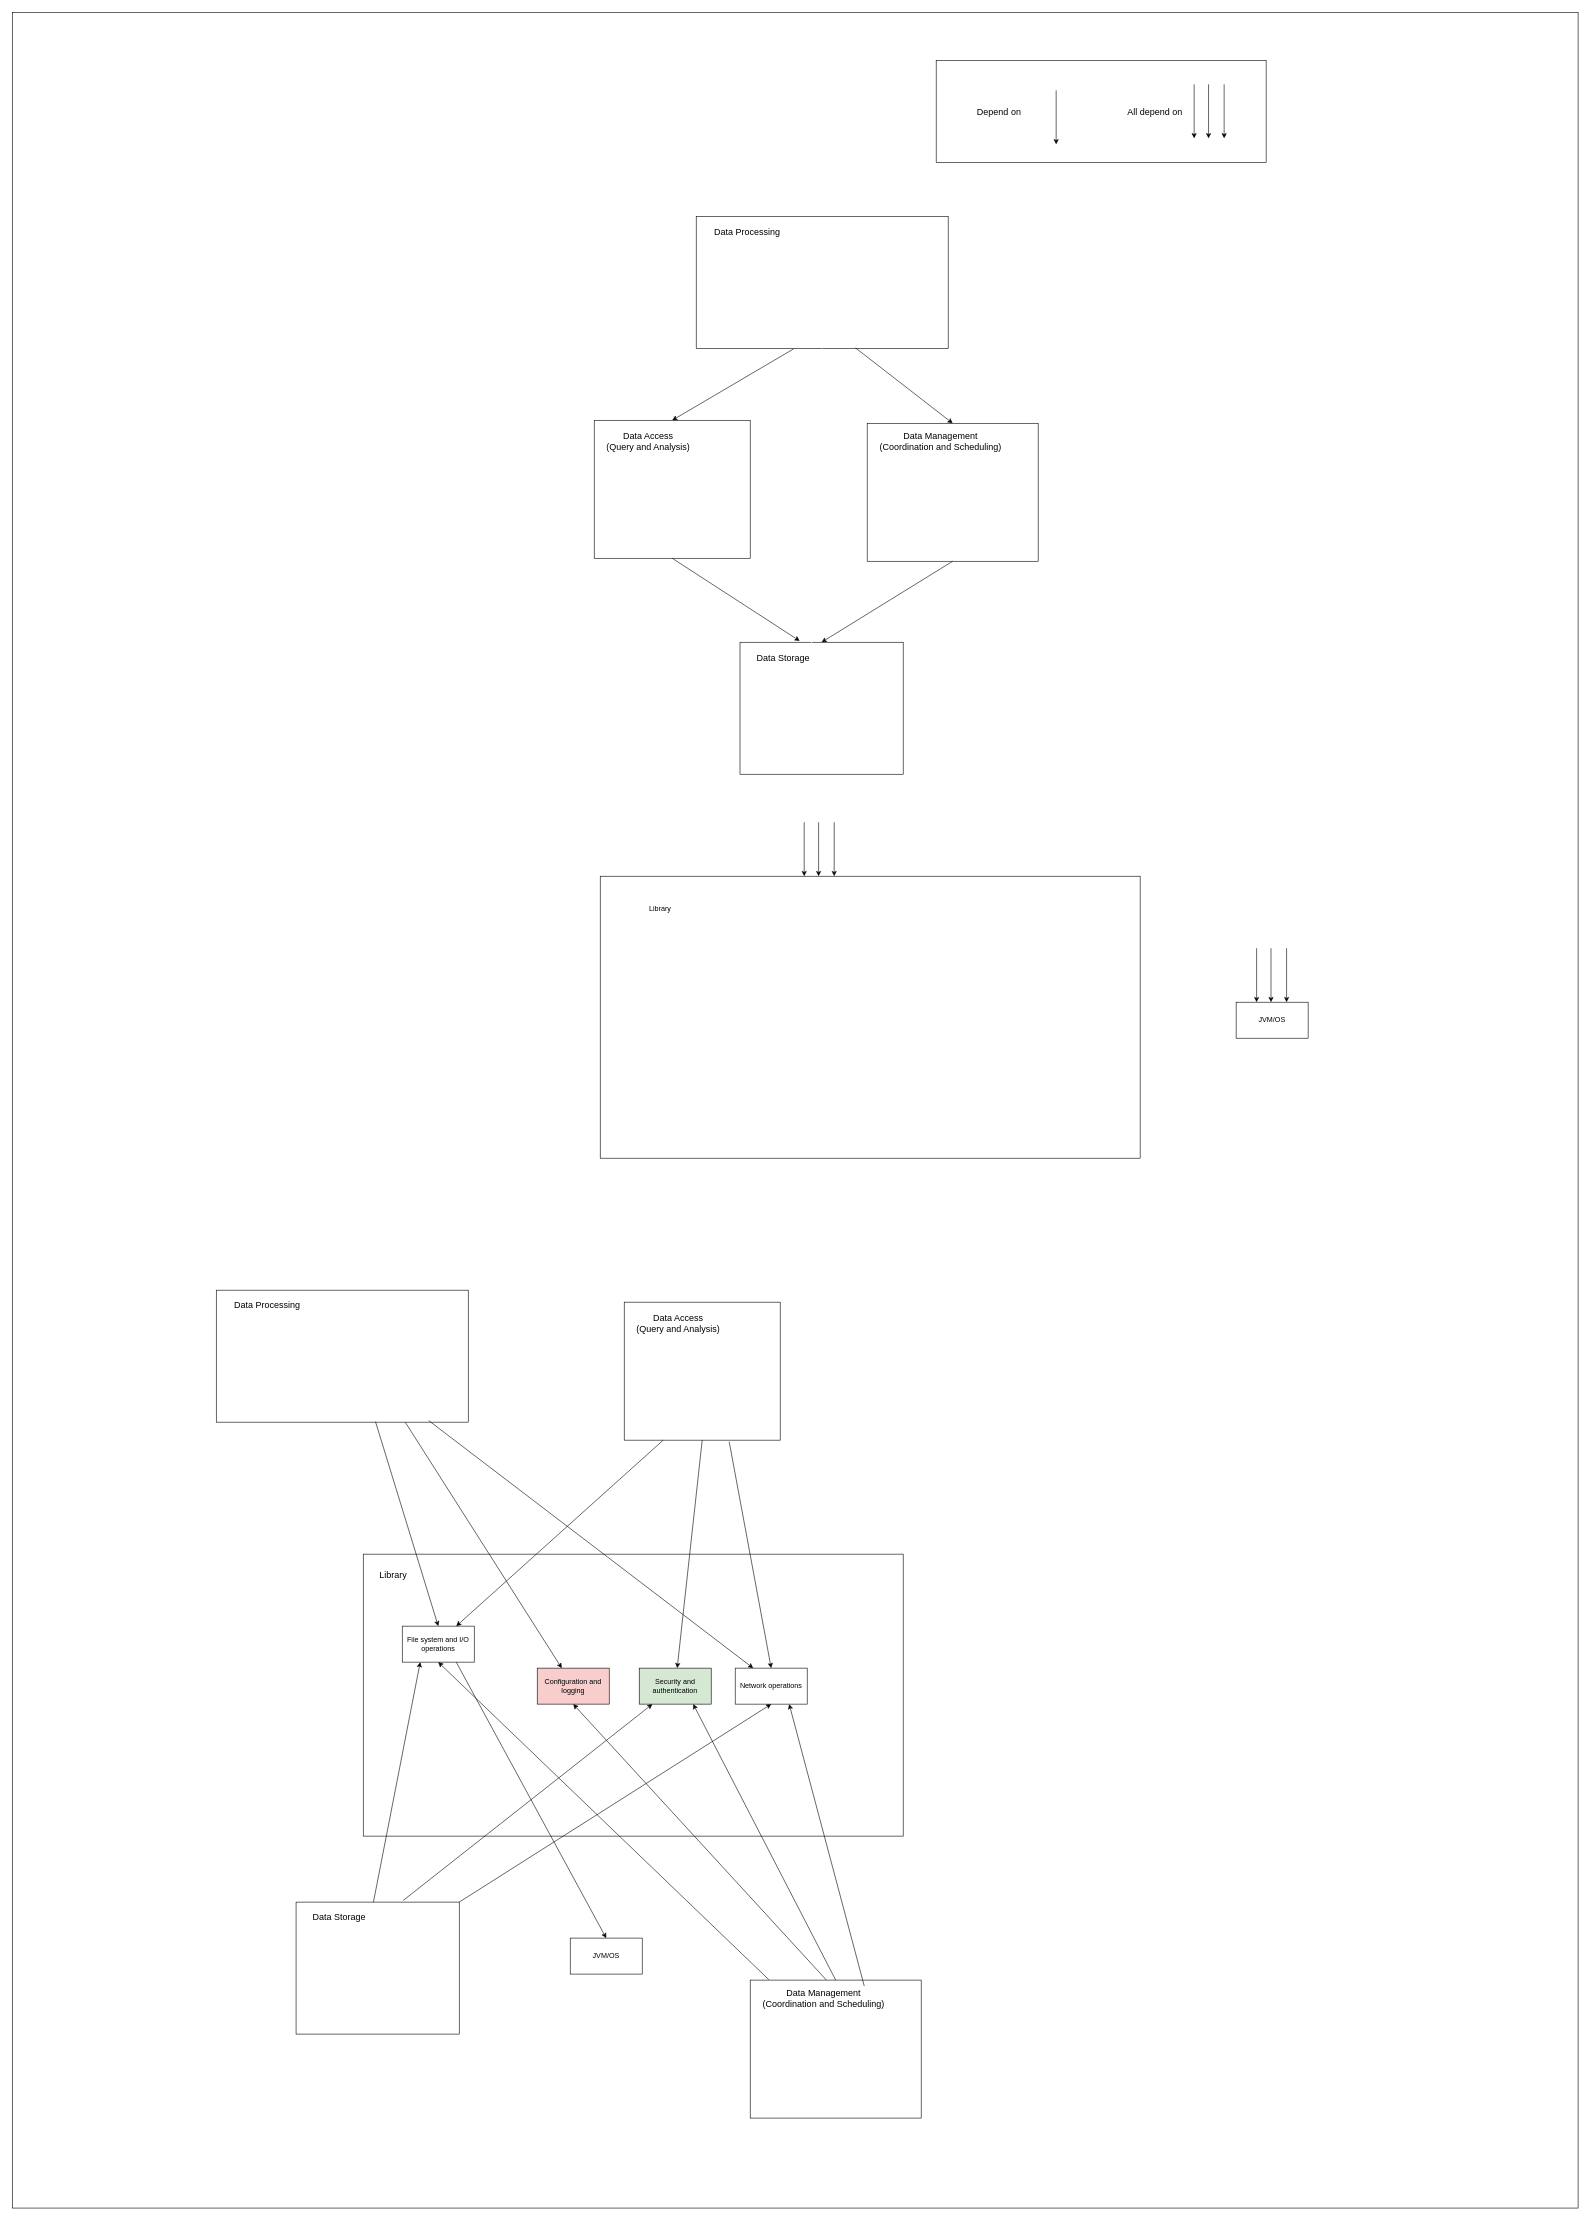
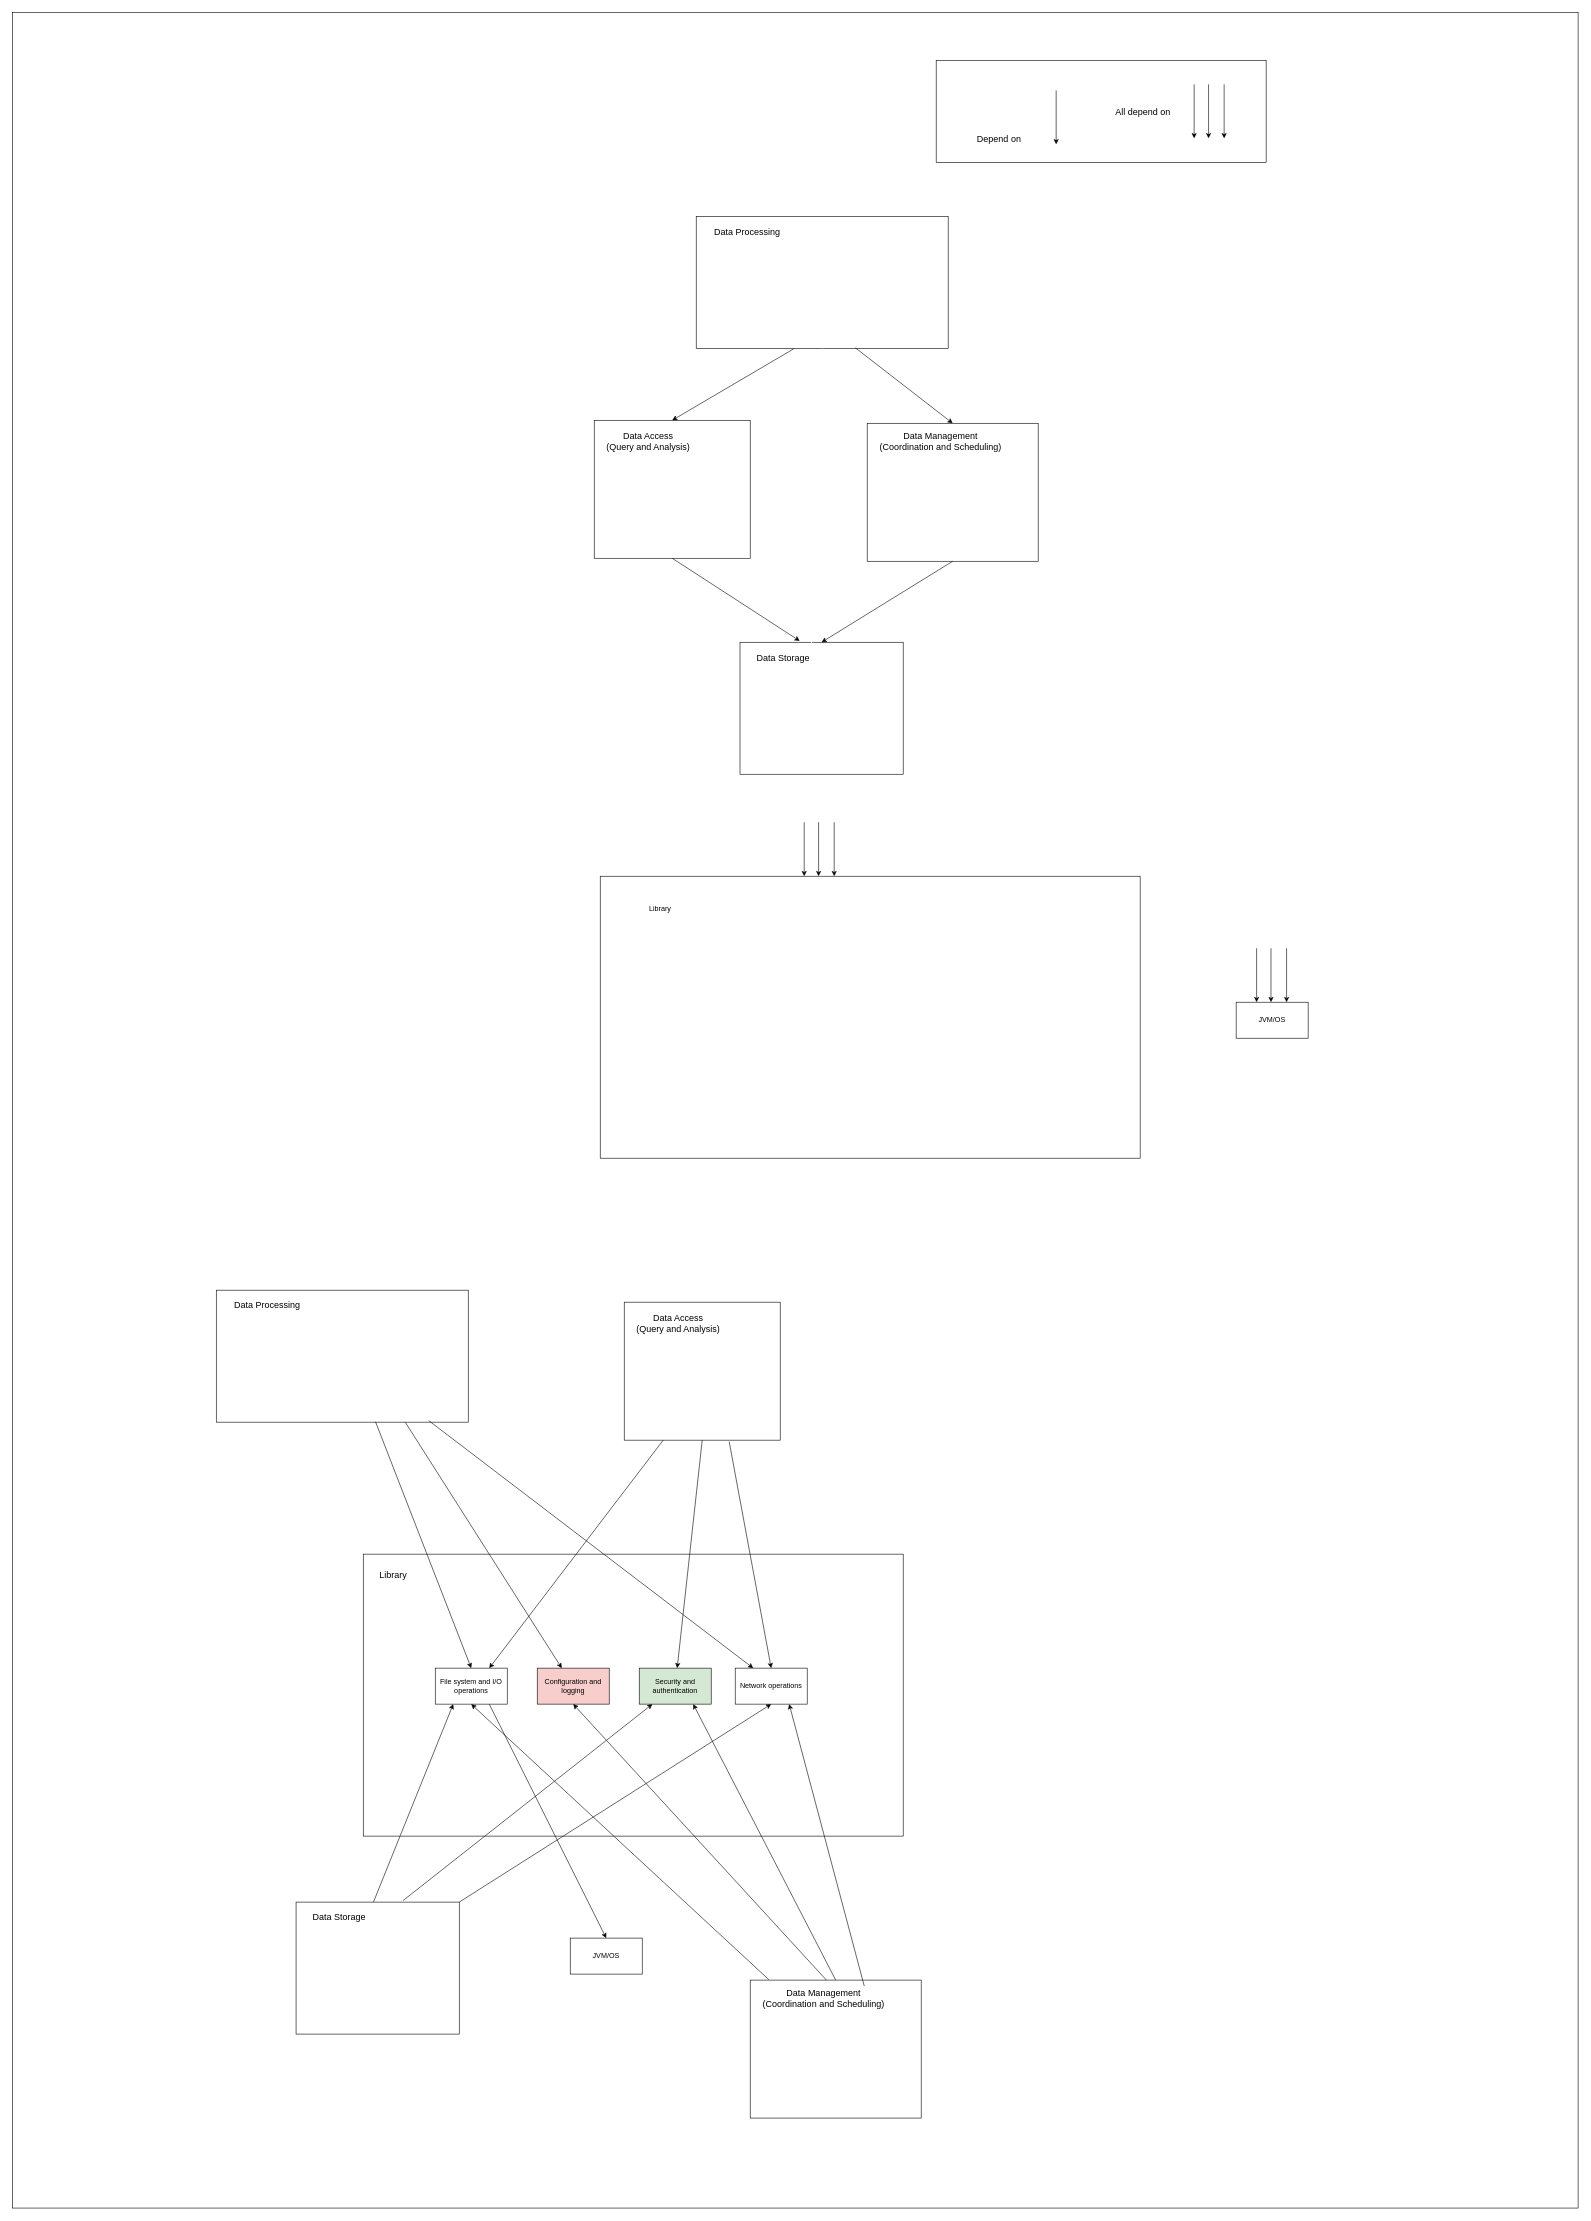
node "Depend on": moved (999, 111) -> (999, 138)
node "All depend on": moved (1155, 111) -> (1143, 111)
node "File system and I/O operations": moved (438, 1644) -> (471, 1686)
